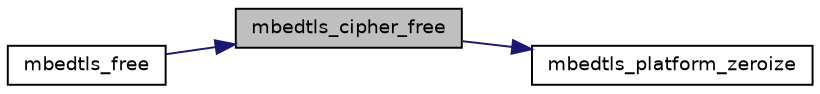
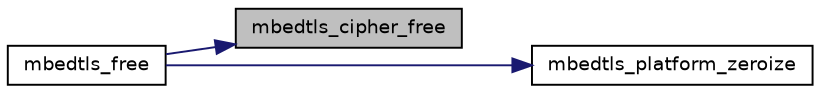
edge "mbedtls_cipher_free" -> "mbedtls_platform_zeroize": now "mbedtls_free" -> "mbedtls_platform_zeroize"
